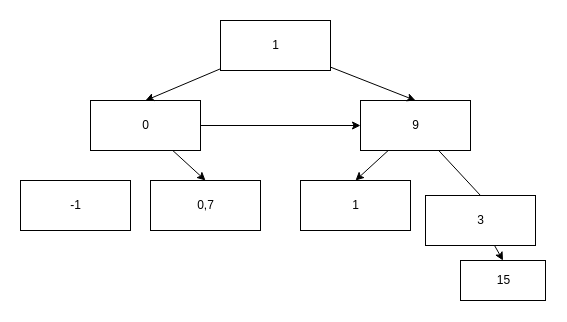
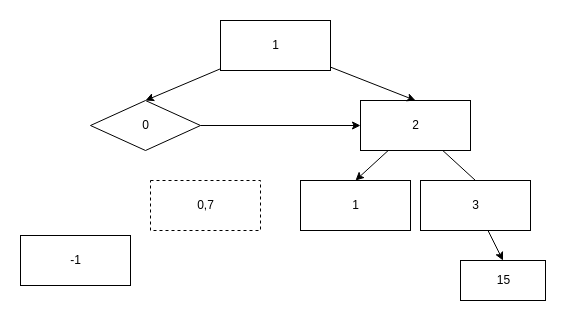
node "0": shape rectangle -> diamond
node "9": label "9" -> "2"
edge "0" -> "0,7": removed
node "-1": moved (76, 206) -> (76, 261)
node "0,7": style solid -> dashed
node "3": moved (481, 221) -> (476, 206)
